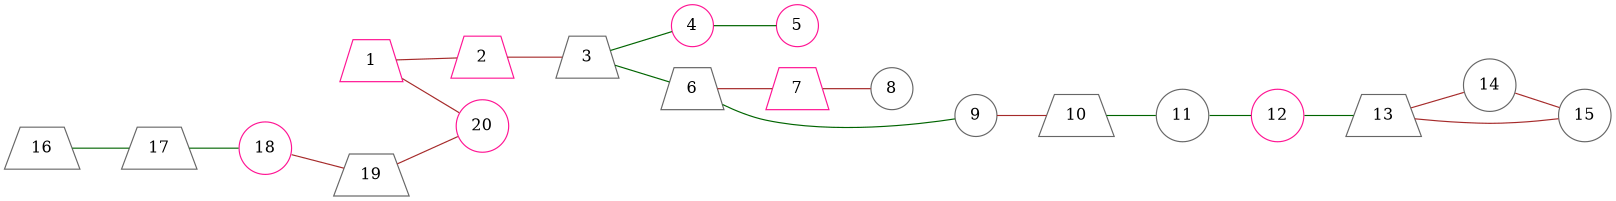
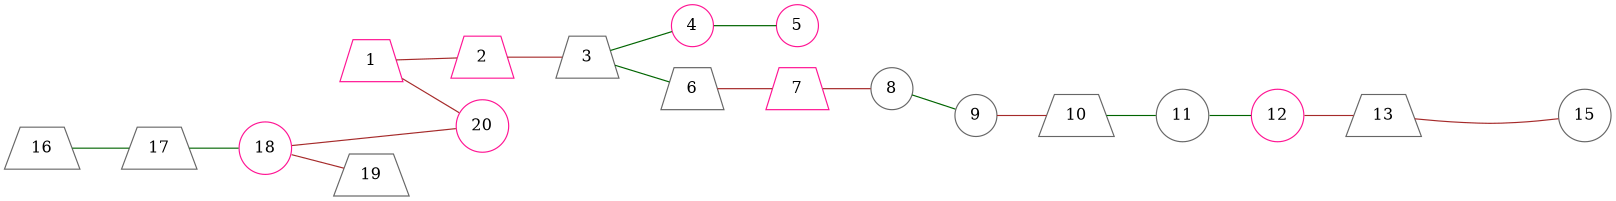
node "14": removed
edge "12" -- "13": color darkgreen -> brown
edge "6" -- "9": now "8" -- "9"
edge "20" -- "19": now "20" -- "18"
